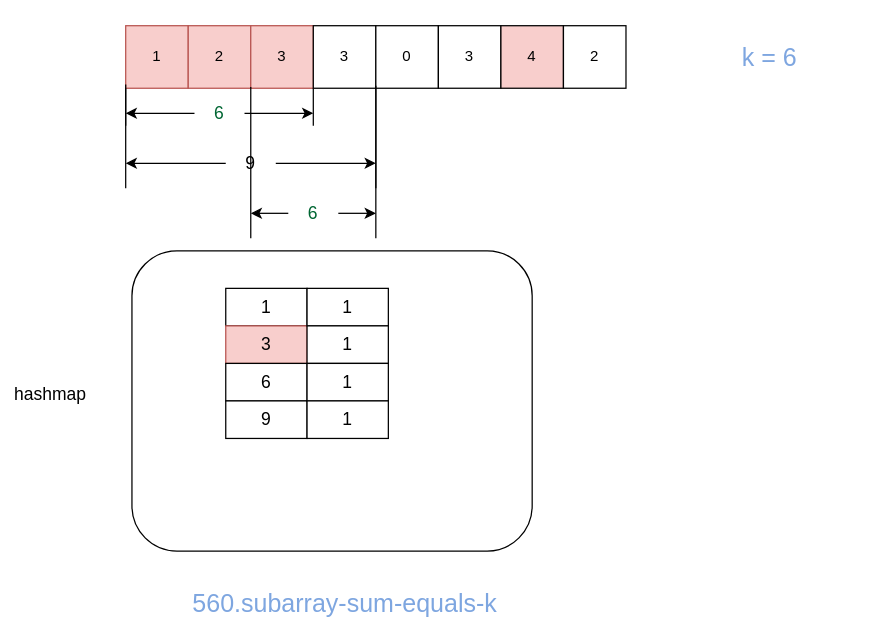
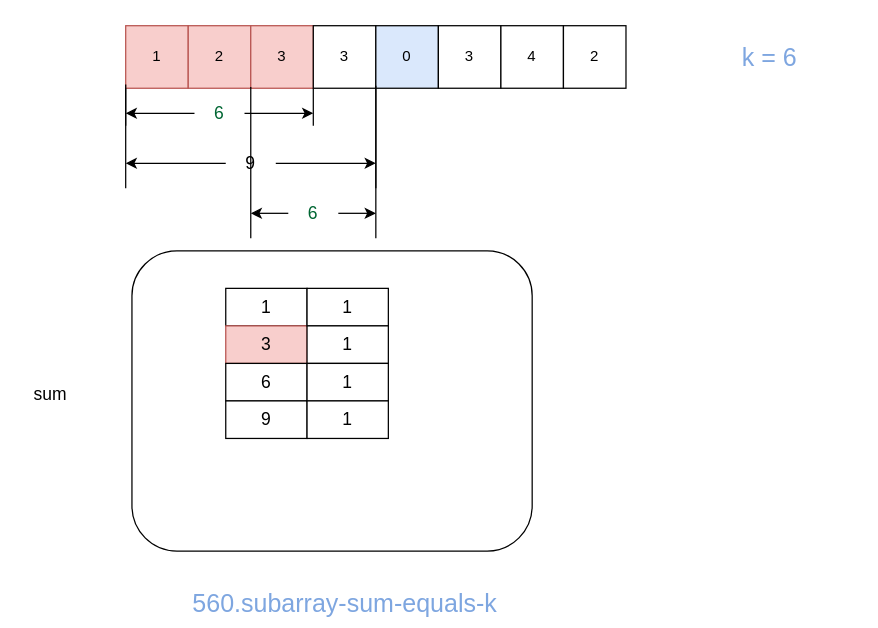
node "0": fillcolor #ffffff -> #dae8fc
node "4": fillcolor #f8cecc -> #ffffff
node "hashmap": label "hashmap" -> "sum"
